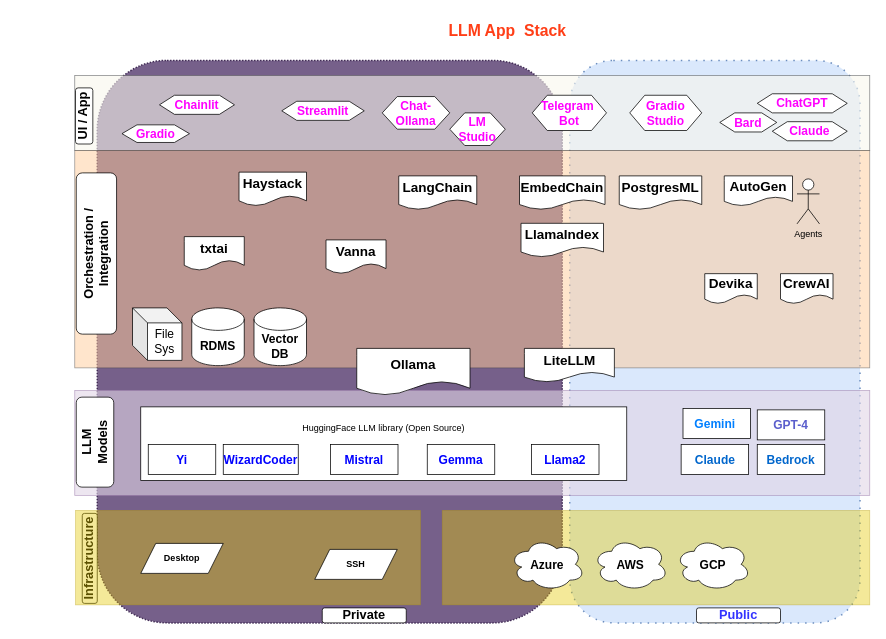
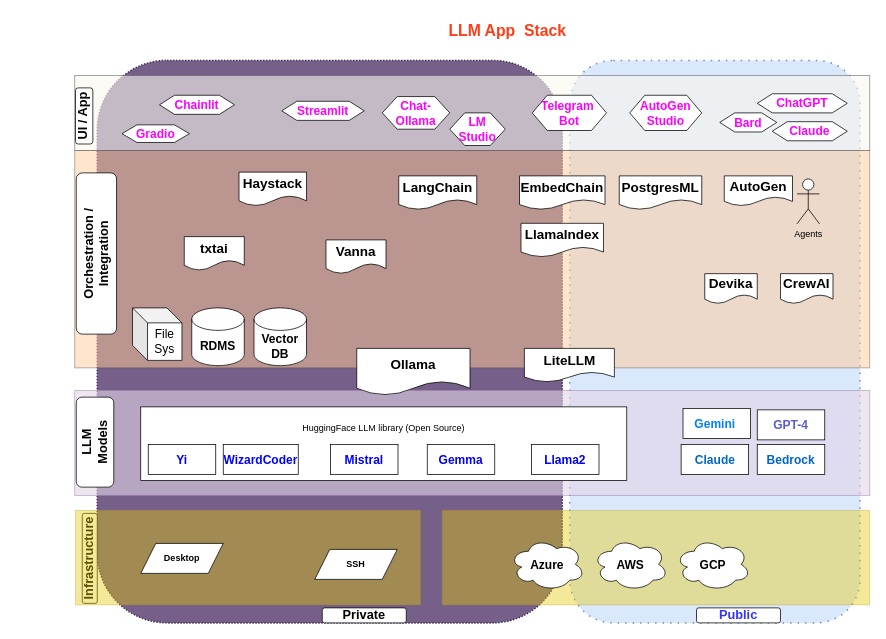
node "Gradio Studio": label "Gradio Studio" -> "AutoGen Studio"
